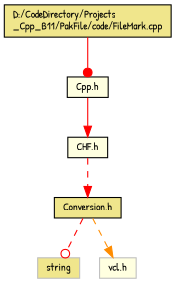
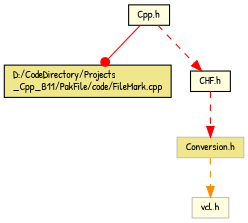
edge "D:/CodeDirectory/Projects _Cpp_B11/PakFile/code/FileMark.cpp" -> "Cpp.h": reversed
edge "Cpp.h" -> "CHF.h": style solid -> dashed
node "Conversion.h": color black -> grey75
node "string": removed
